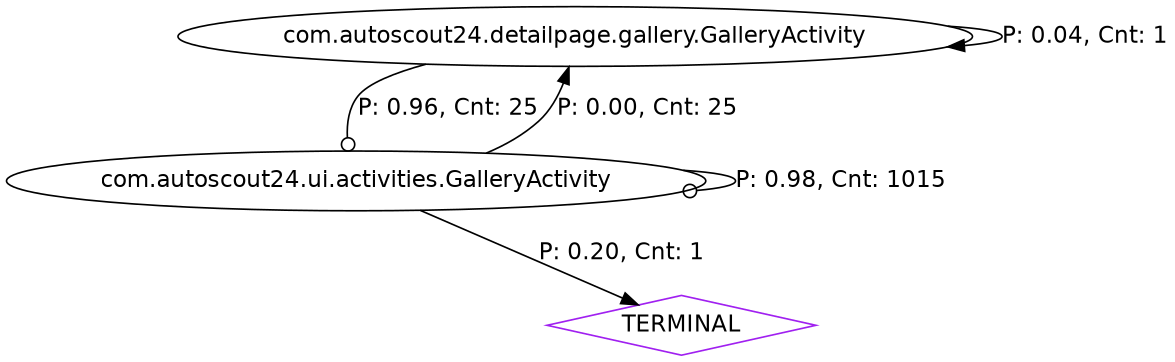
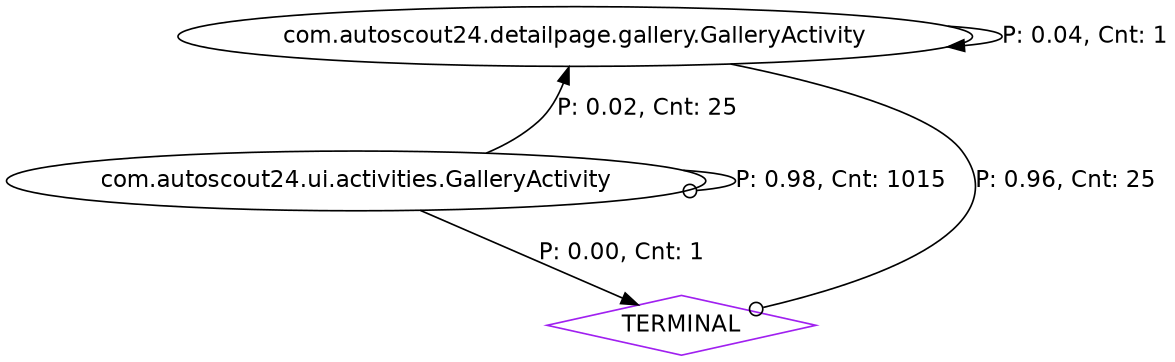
edge "com.autoscout24.detailpage.gallery.GalleryActivity" -> "com.autoscout24.ui.activities.GalleryActivity": now "com.autoscout24.detailpage.gallery.GalleryActivity" -> "TERMINAL"
edge "com.autoscout24.ui.activities.GalleryActivity" -> "com.autoscout24.detailpage.gallery.GalleryActivity": label "P: 0.00, Cnt: 25" -> "P: 0.02, Cnt: 25"
edge "com.autoscout24.ui.activities.GalleryActivity" -> "TERMINAL": label "P: 0.20, Cnt: 1" -> "P: 0.00, Cnt: 1"
